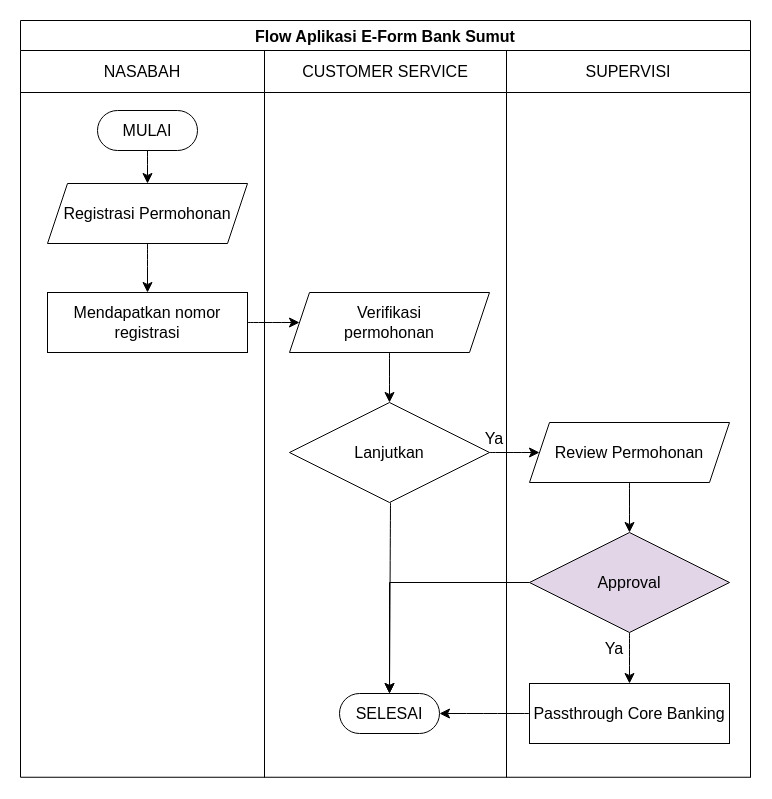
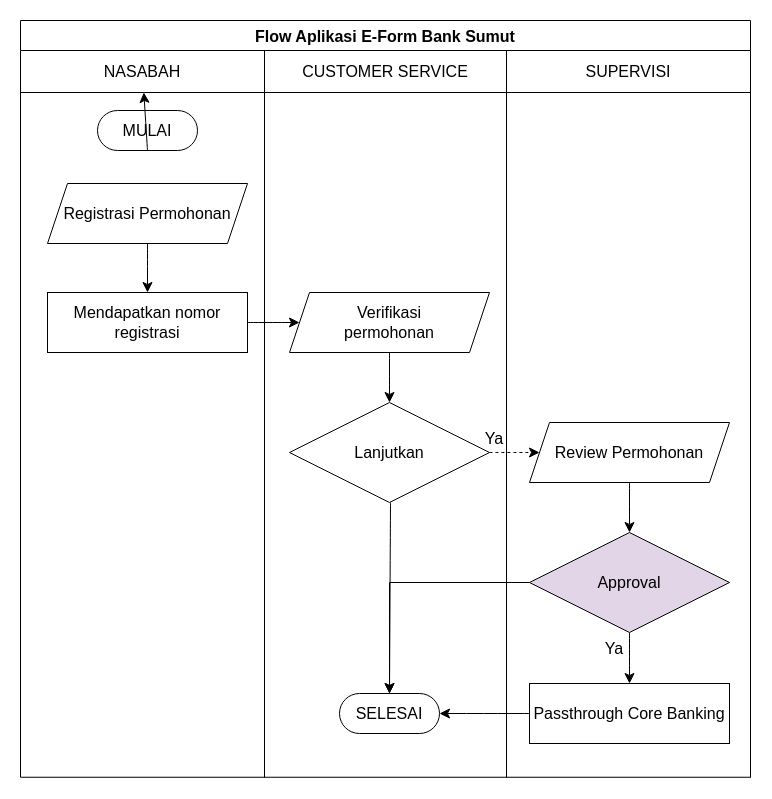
edge "MULAI" -> "Registrasi Permohonan": now "MULAI" -> "NASABAH"
edge "Lanjutkan" -> "Review Permohonan": style solid -> dashed
